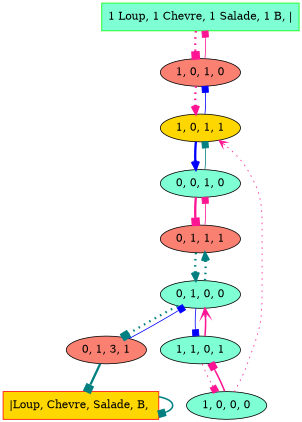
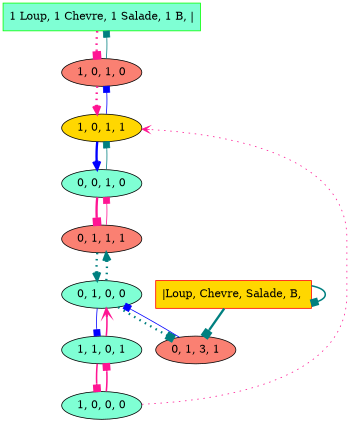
edge "1, 0, 1, 0" -> "1 Loup, 1 Chevre, 1 Salade, 1 B, |": color deeppink -> teal
edge "0, 1, 3, 1" -> "|Loup, Chevre, Salade, B,": reversed
edge "1, 1, 0, 1" -> "1, 0, 0, 0": style dotted -> bold
